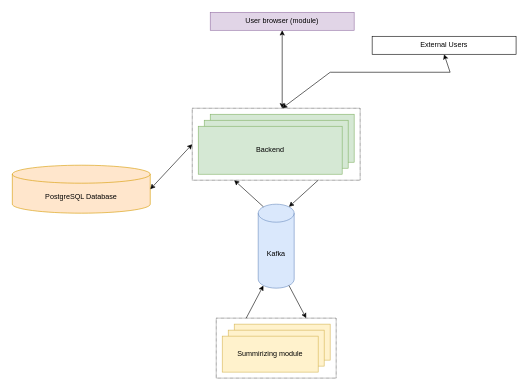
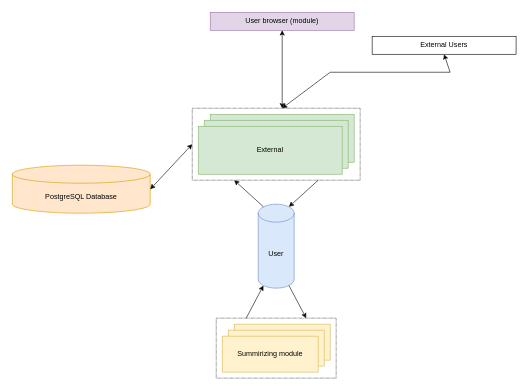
node "Backend": label "Backend" -> "External"
node "Kafka": label "Kafka" -> "User"
